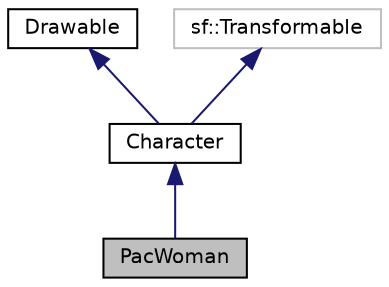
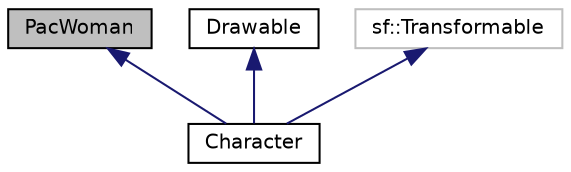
edge "PacWoman" -> "Character": reversed
